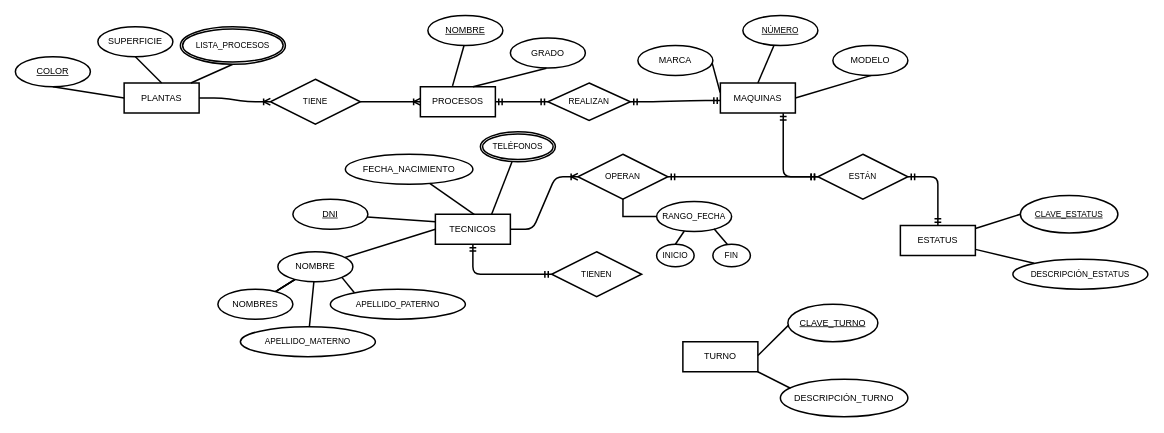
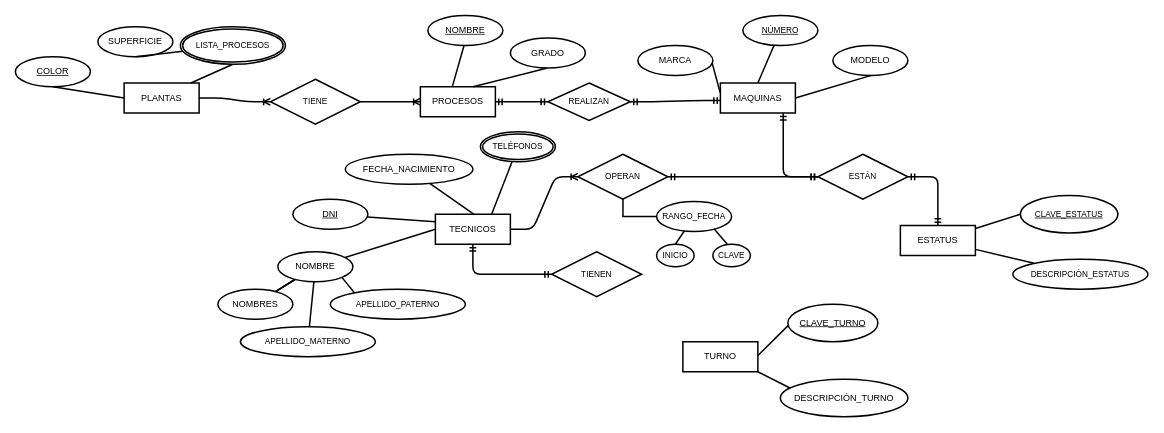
edge "SUPERFICIE" -- "PLANTAS": now "SUPERFICIE" -- "LISTA_PROCESOS"
node "FIN": label "FIN" -> "CLAVE"
